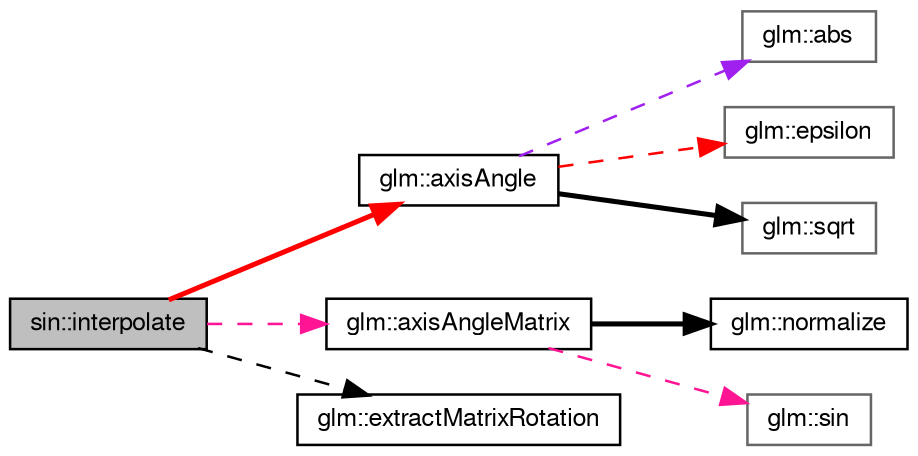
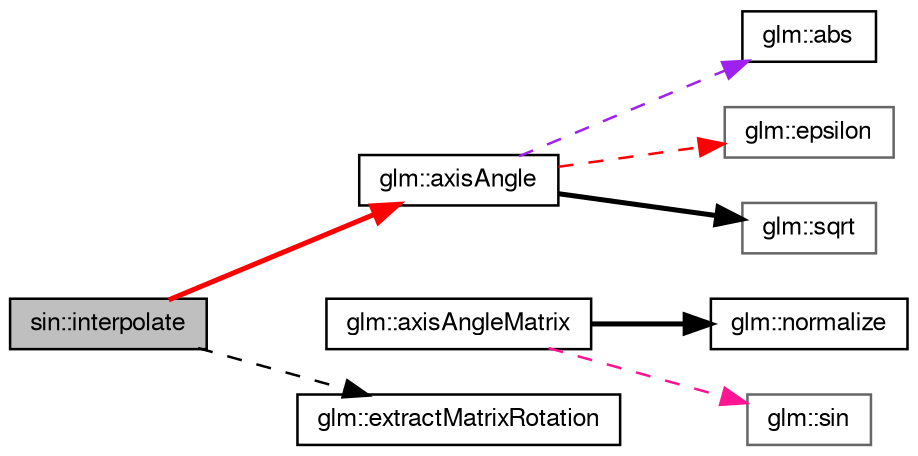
node "glm::abs": color gray40 -> black
edge "sin::interpolate" -> "glm::axisAngleMatrix": removed
